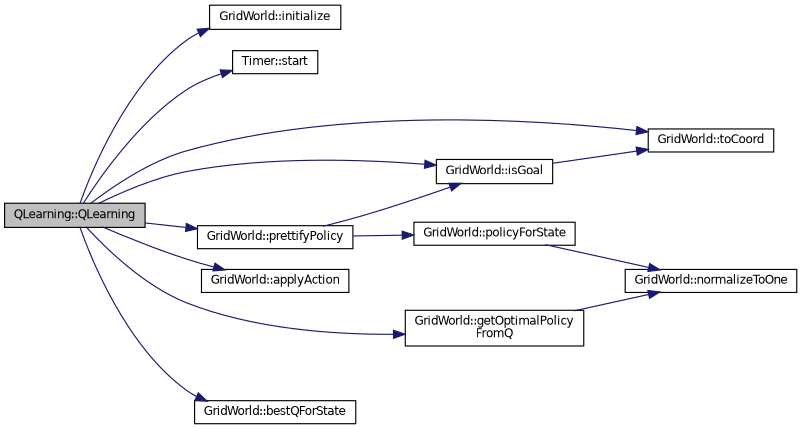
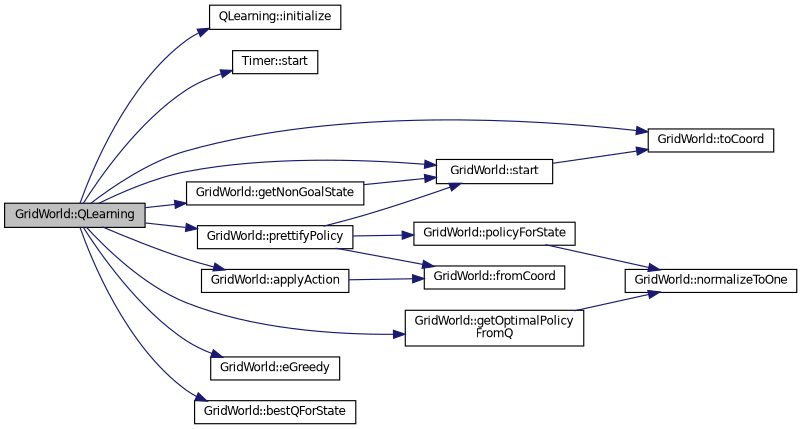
node "GridWorld::initialize": label "GridWorld::initialize" -> "QLearning::initialize"
node "GridWorld::isGoal": label "GridWorld::isGoal" -> "GridWorld::start"
node "GridWorld::getNonGoalState": added
node "QLearning::QLearning": label "QLearning::QLearning" -> "GridWorld::QLearning"
node "GridWorld::fromCoord": added
node "GridWorld::eGreedy": added
